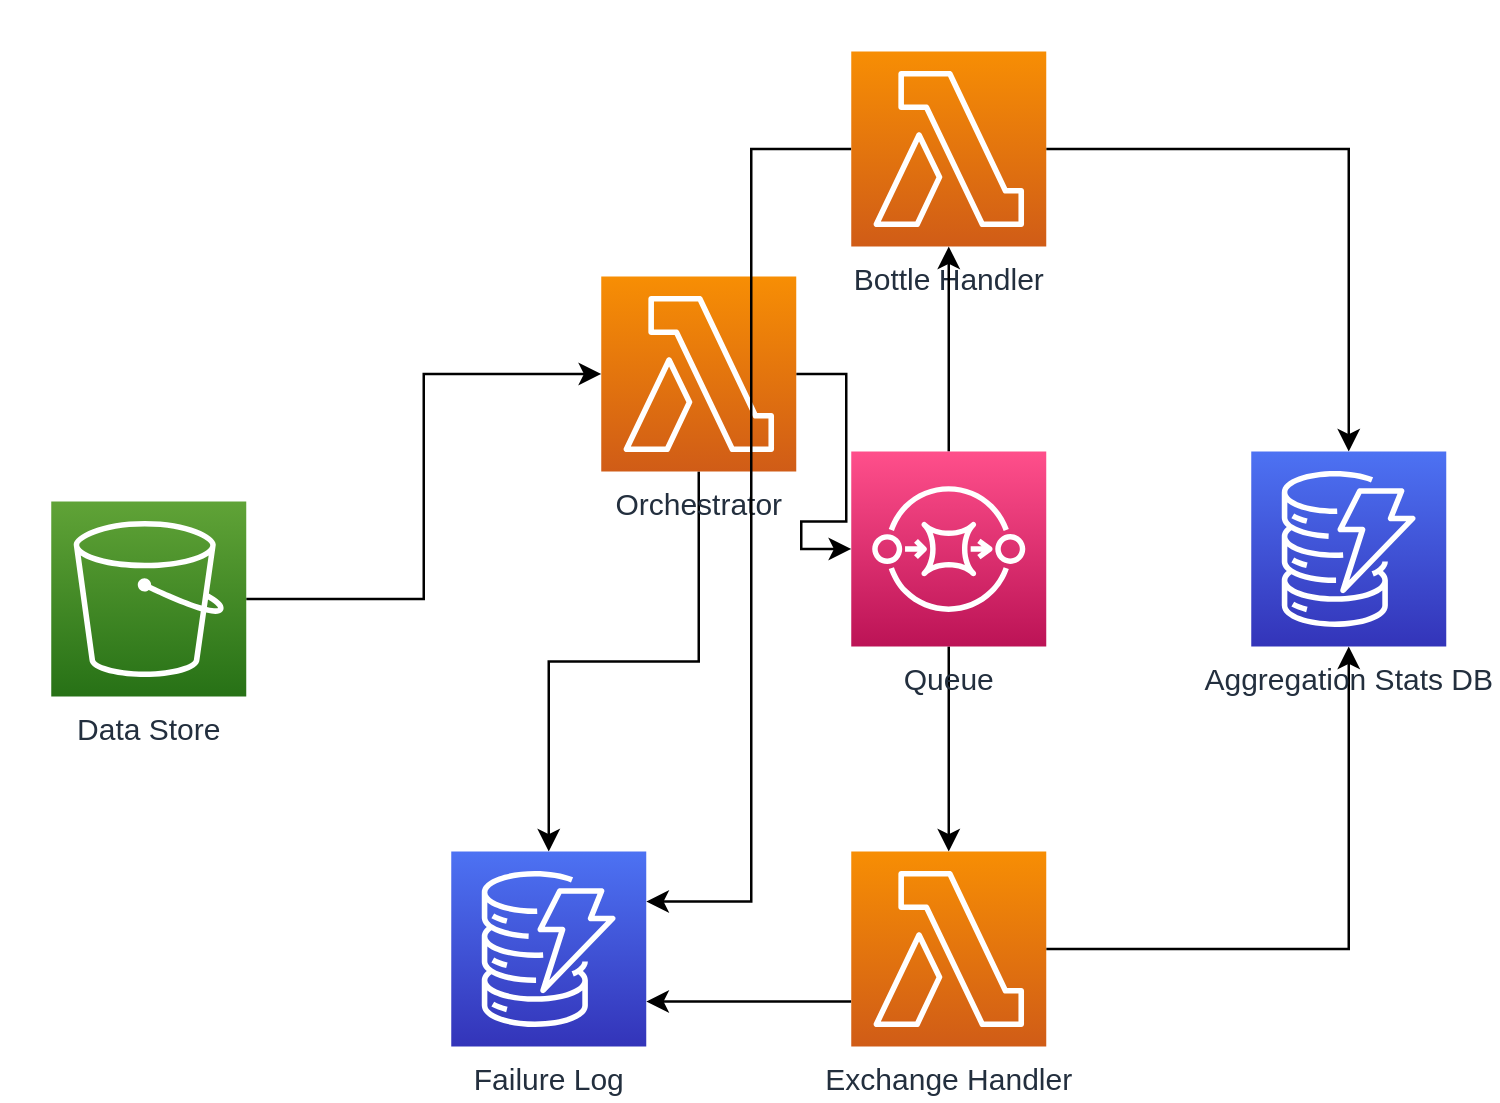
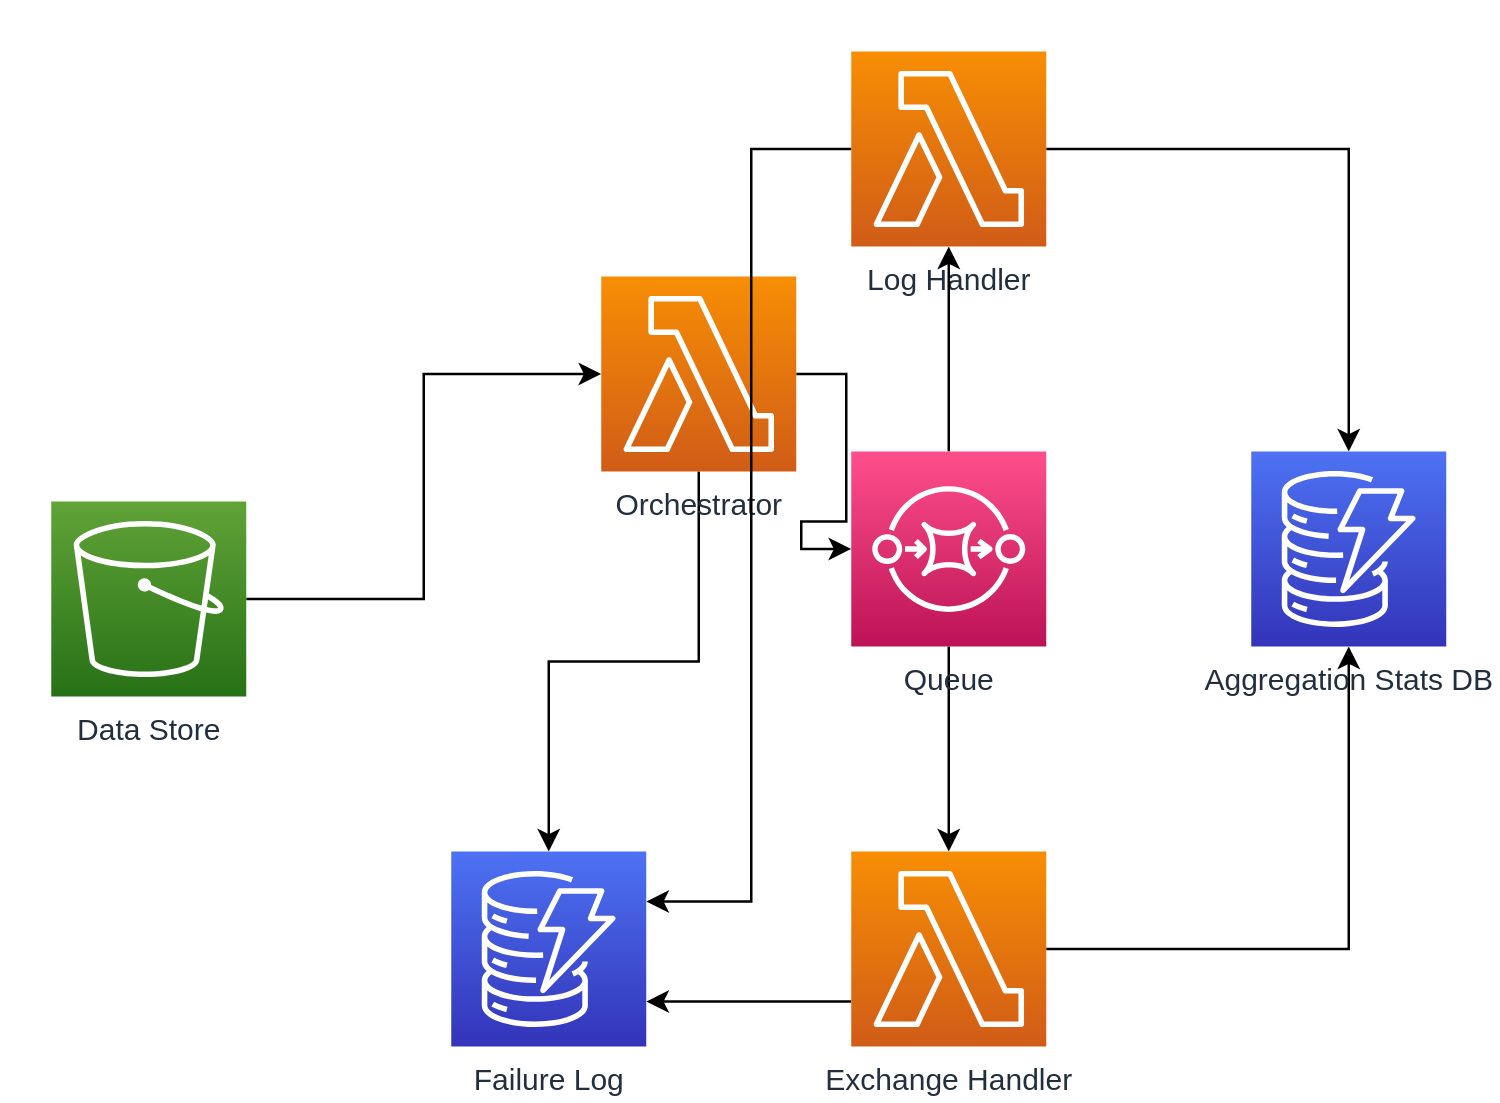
node "Bottle Handler": label "Bottle Handler" -> "Log Handler"
